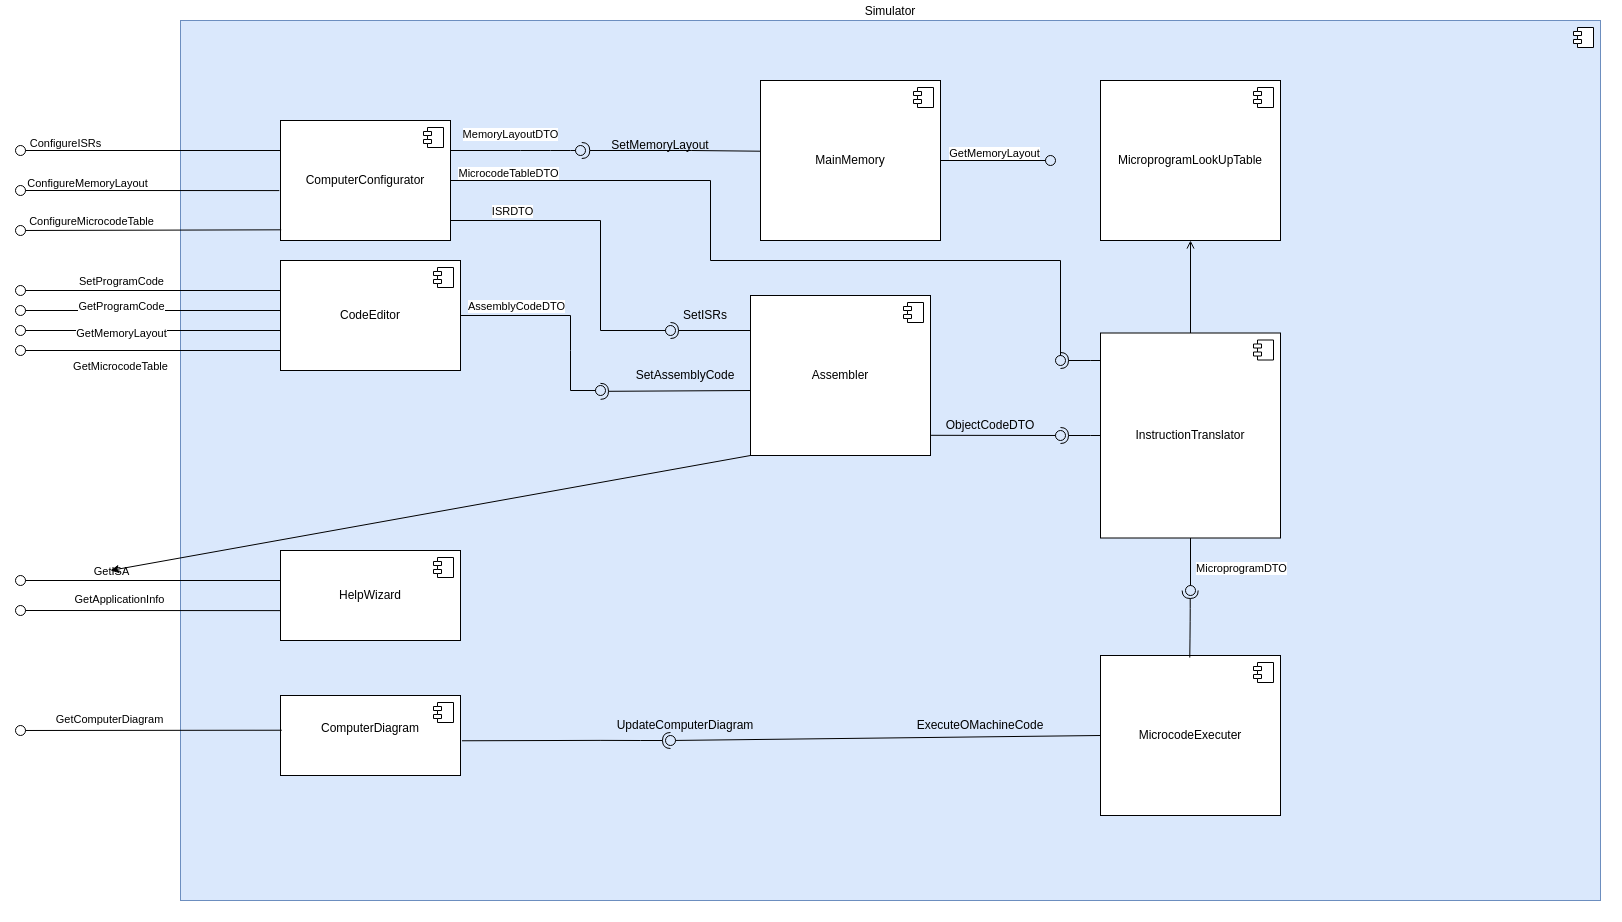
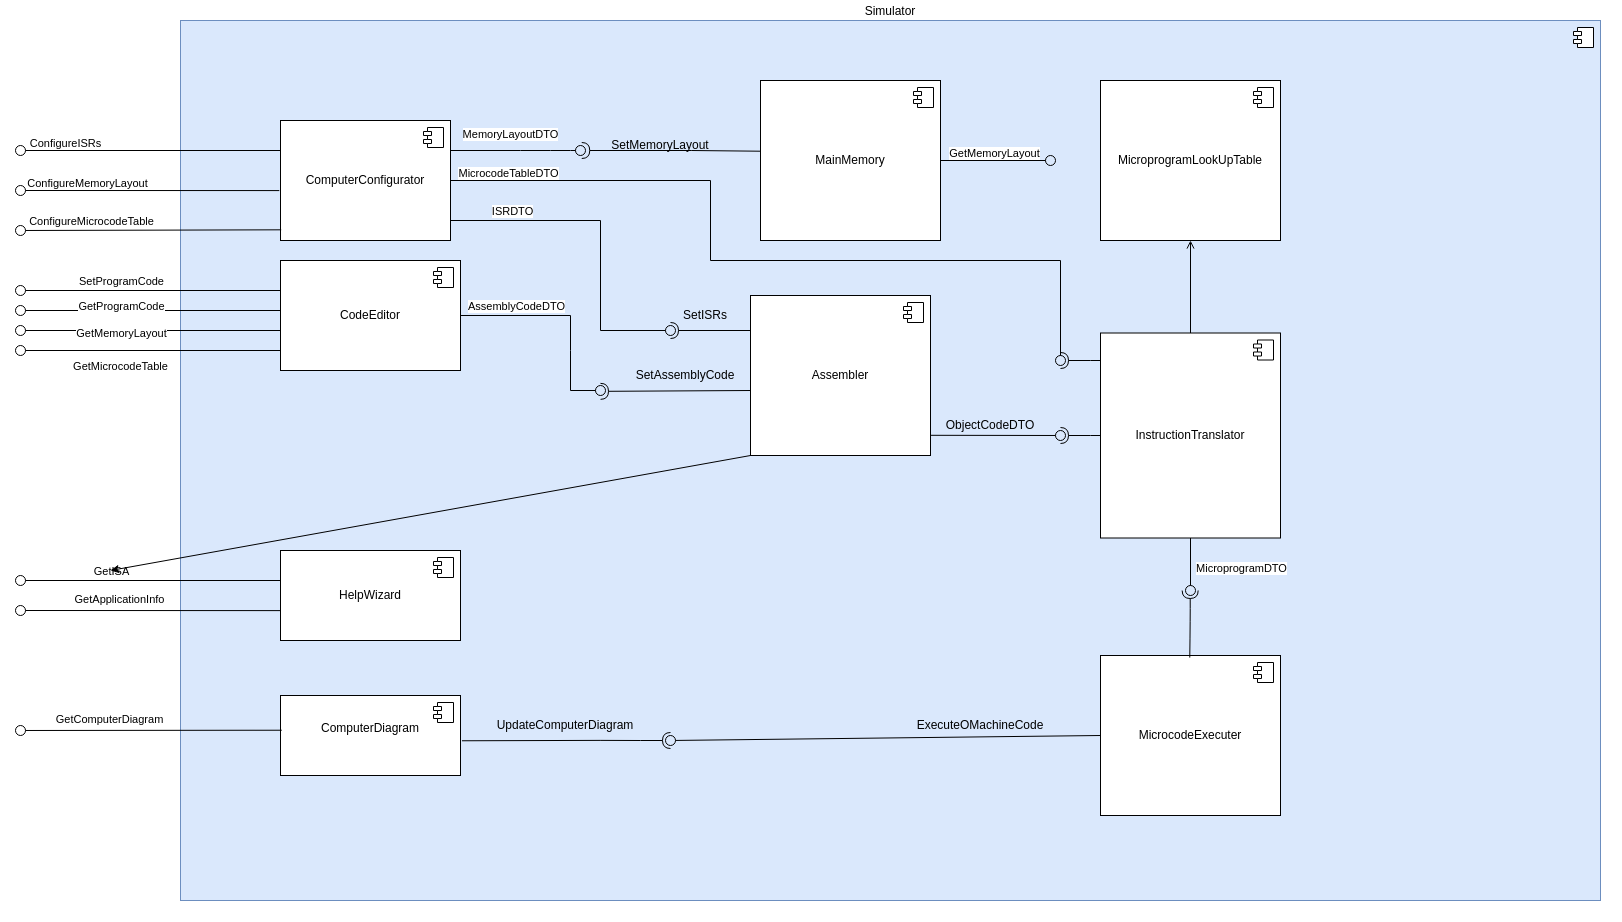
node "UpdateComputerDiagram": moved (686, 726) -> (566, 726)
